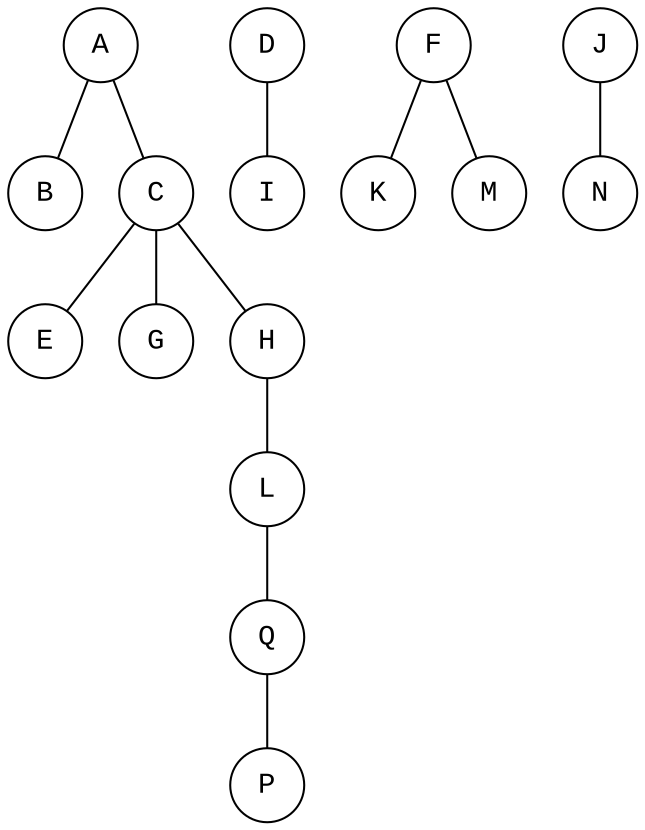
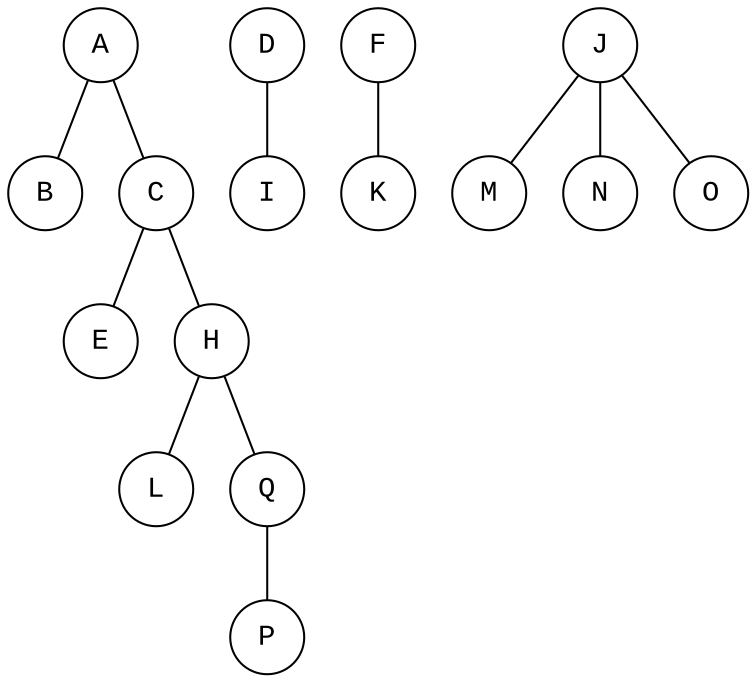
edge "F" -- "M": now "J" -- "M"
node "O": added
node "G": removed
edge "L" -- "Q": now "H" -- "Q"
